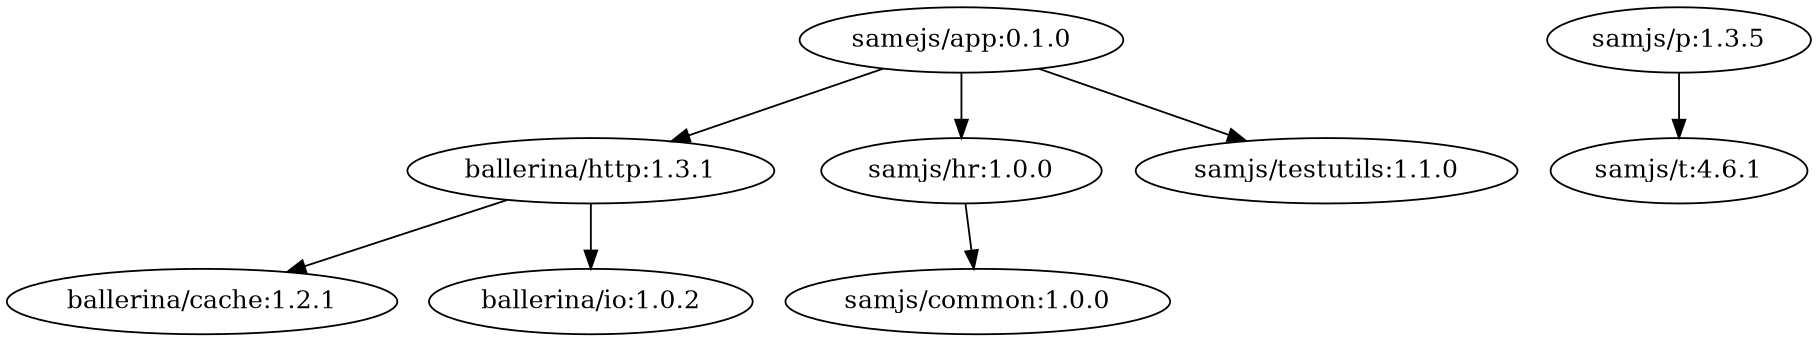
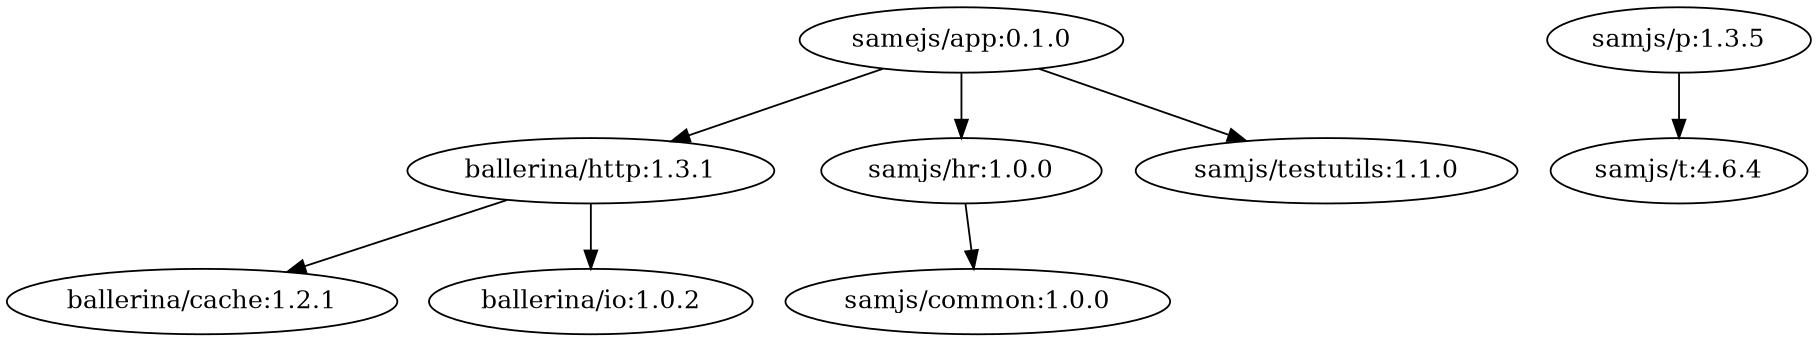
node "samjs/t:4.6.1": label "samjs/t:4.6.1" -> "samjs/t:4.6.4"
